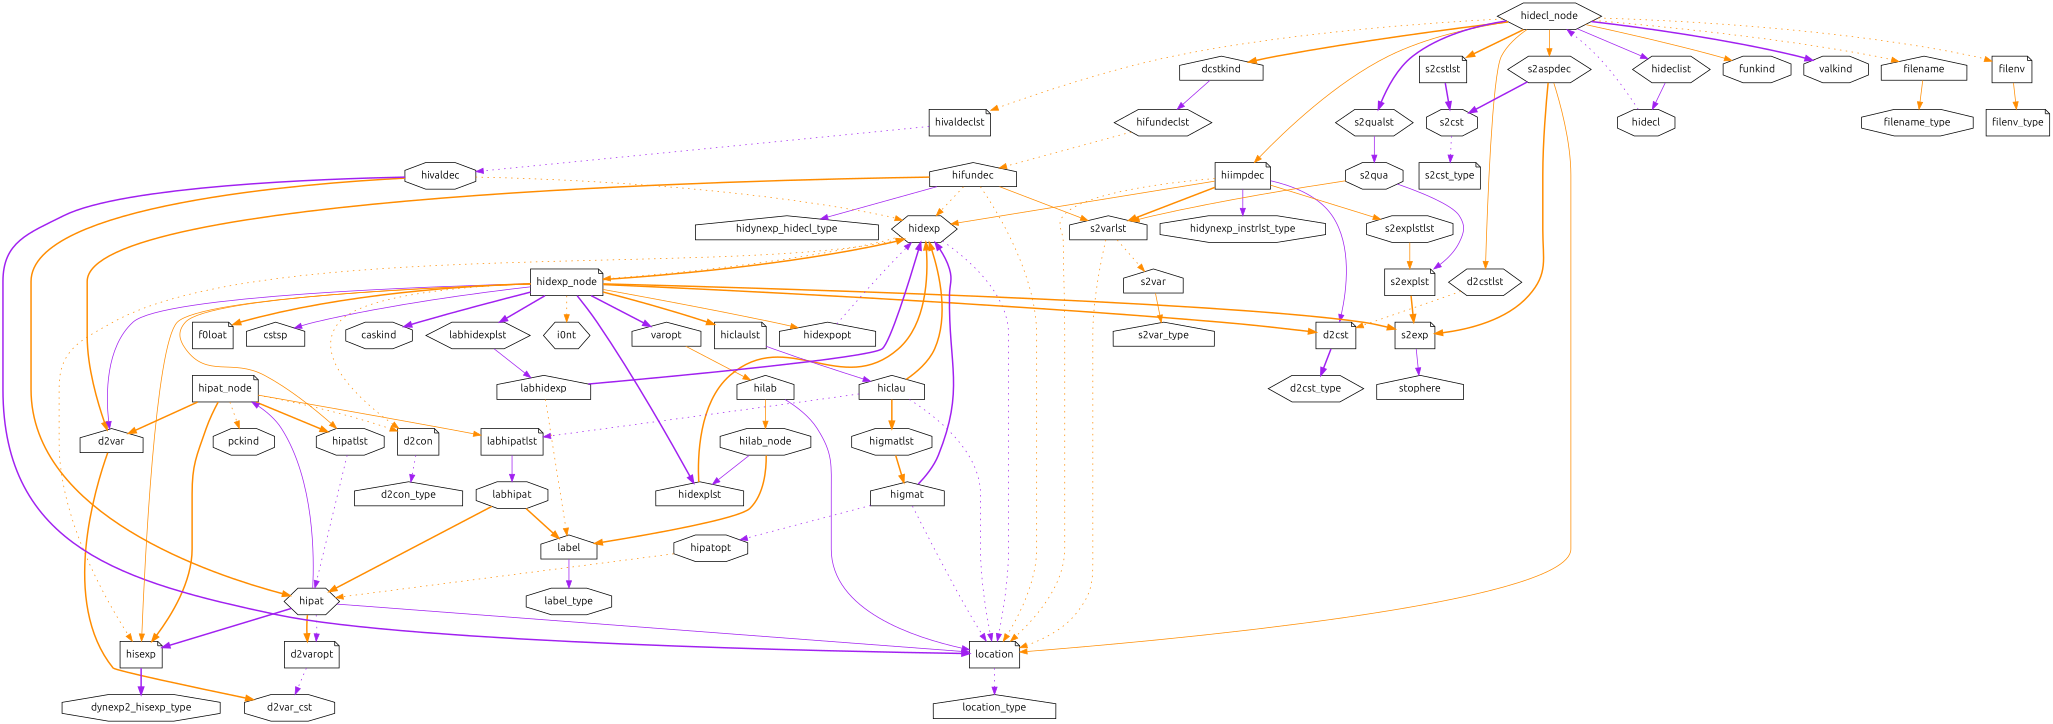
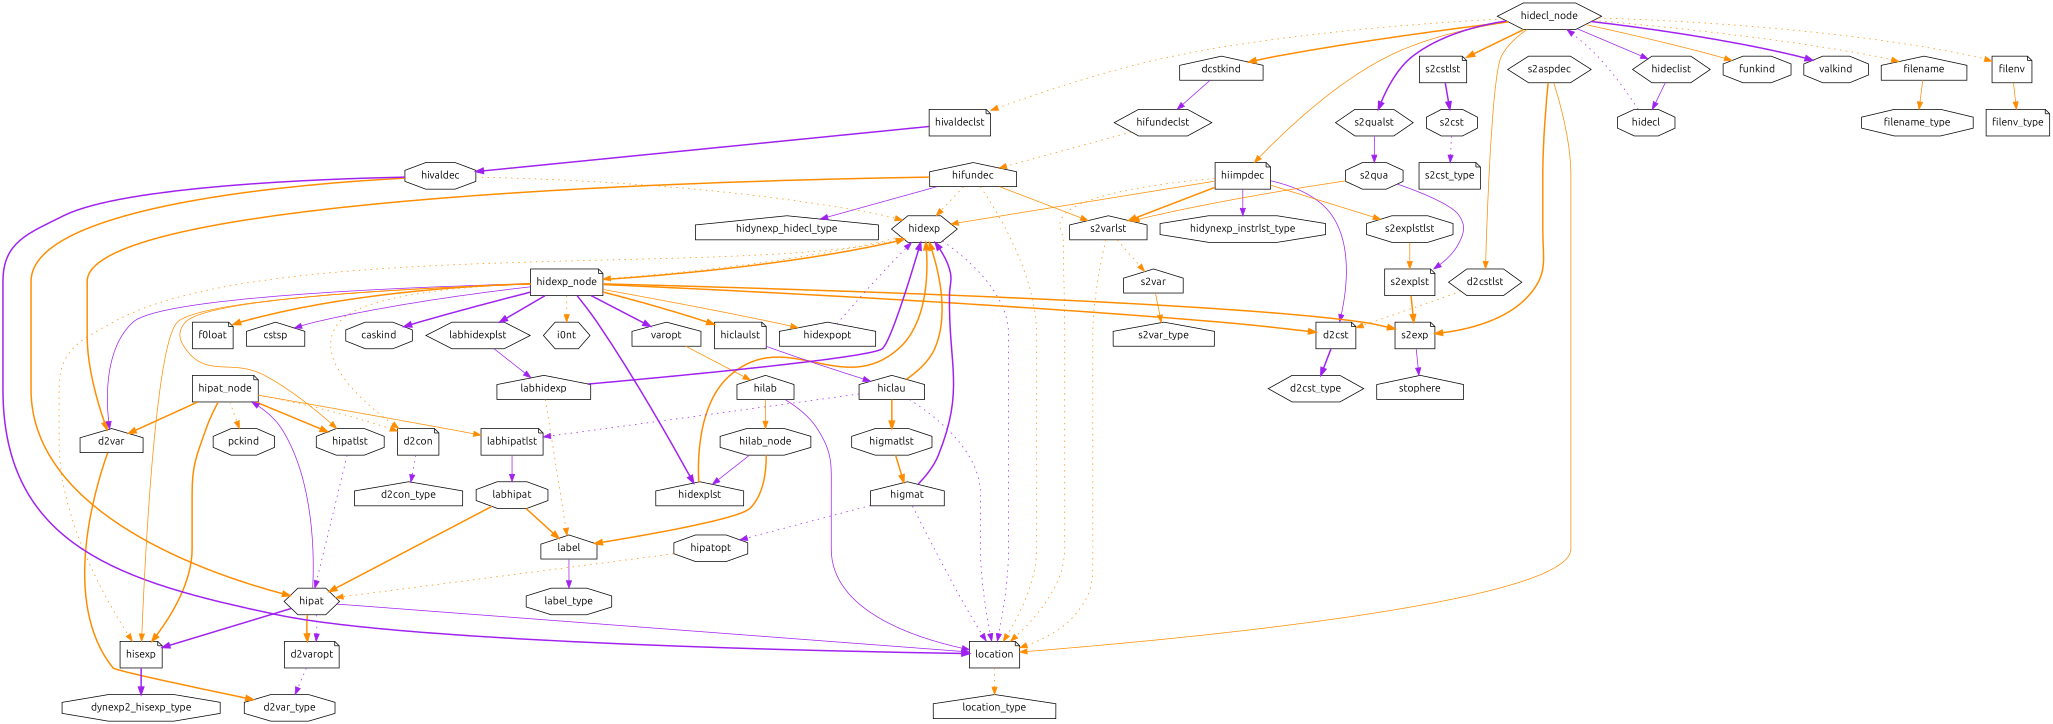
edge "hidecl_node" -> "s2aspdec": removed
edge "s2aspdec" -> "s2cst": removed
edge "hivaldeclst" -> "hivaldec": style dotted -> bold
edge "location" -> "location_type": color purple -> darkorange
node "d2var_cst": label "d2var_cst" -> "d2var_type"
